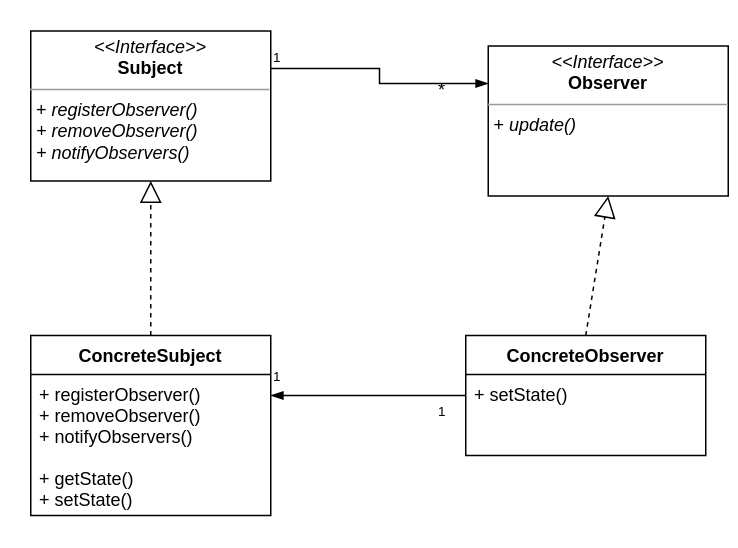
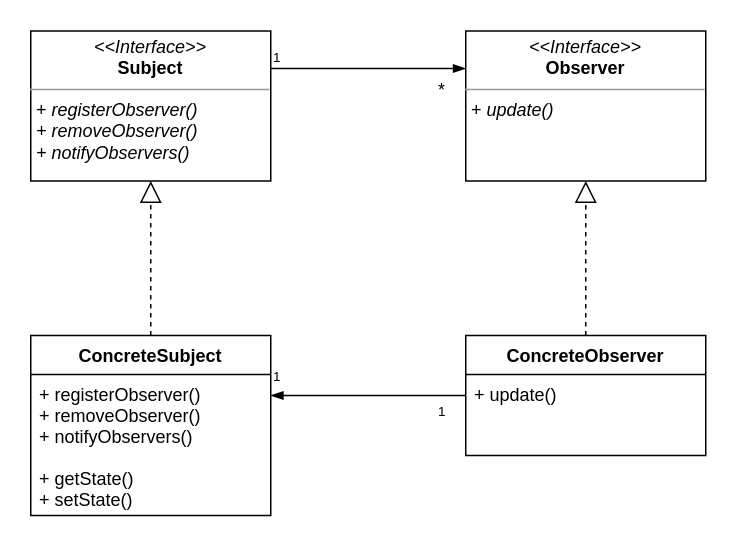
node "<<Interface>> Observer + update()": moved (608, 121) -> (586, 106)
node "+ setState()": label "+ setState()" -> "+ update()"
